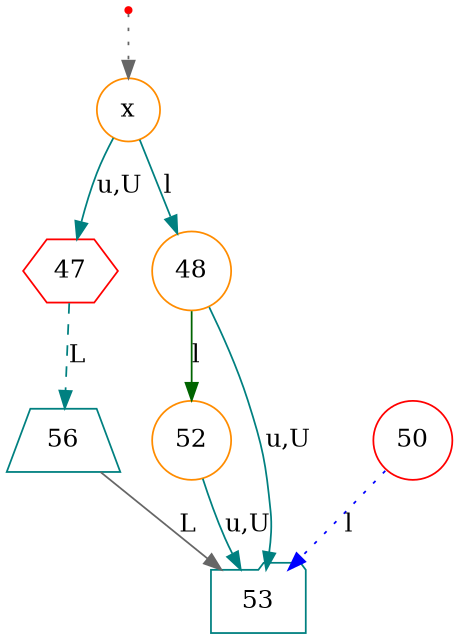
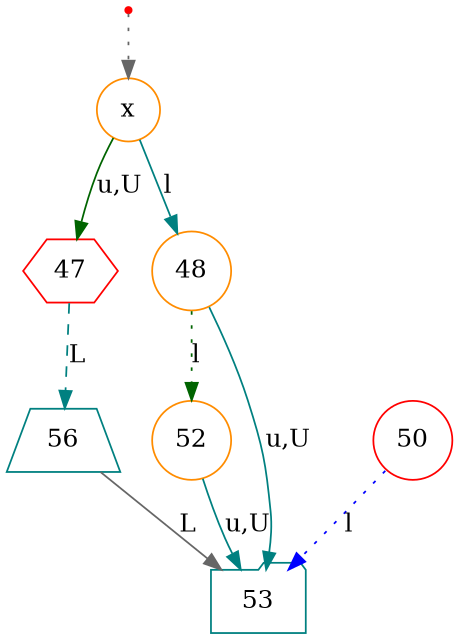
edge "x" -> "47": color teal -> darkgreen
edge "48" -> "52": style solid -> dotted
